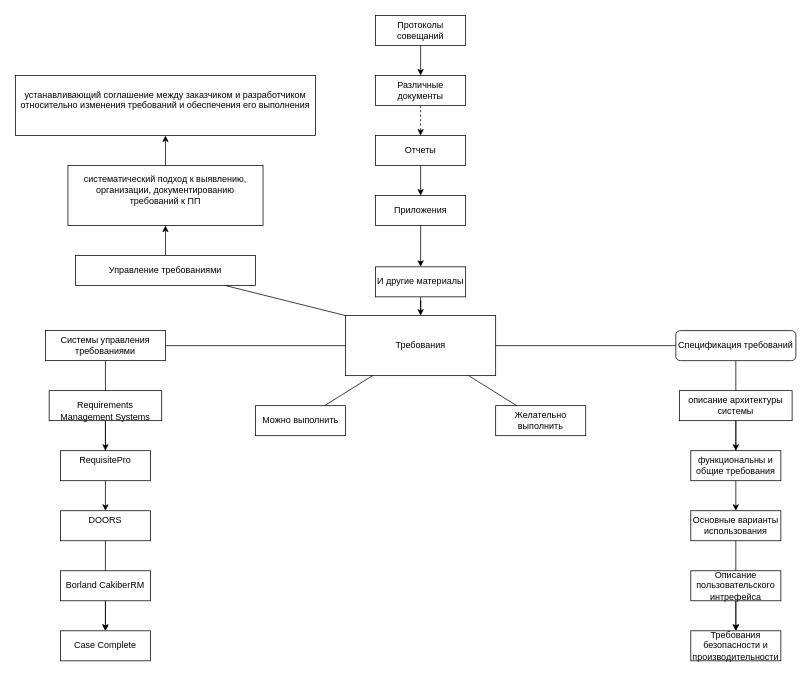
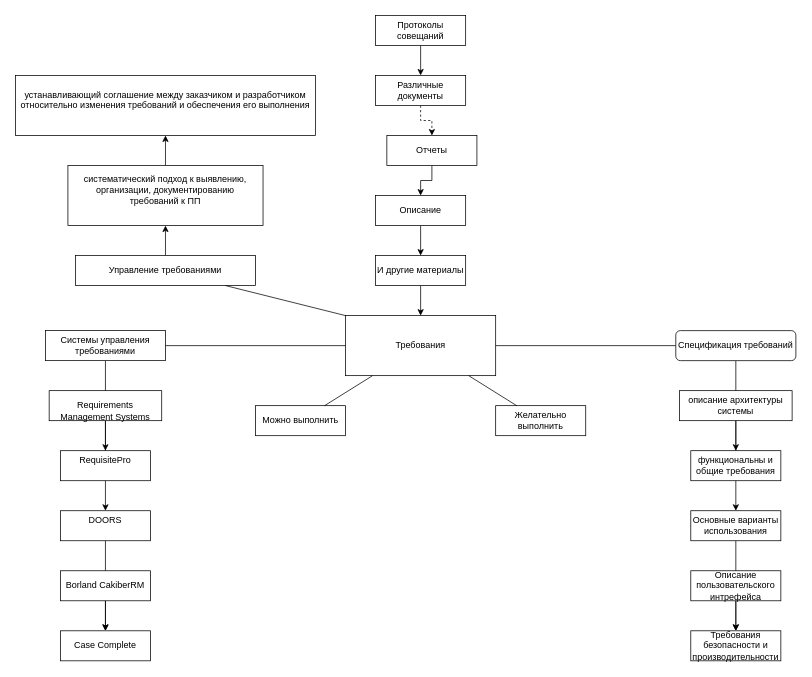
node "Отчеты": moved (420, 150) -> (432, 150)
node "Приложения": label "Приложения" -> "Описание"
node "И другие материалы": moved (420, 282) -> (420, 270)
